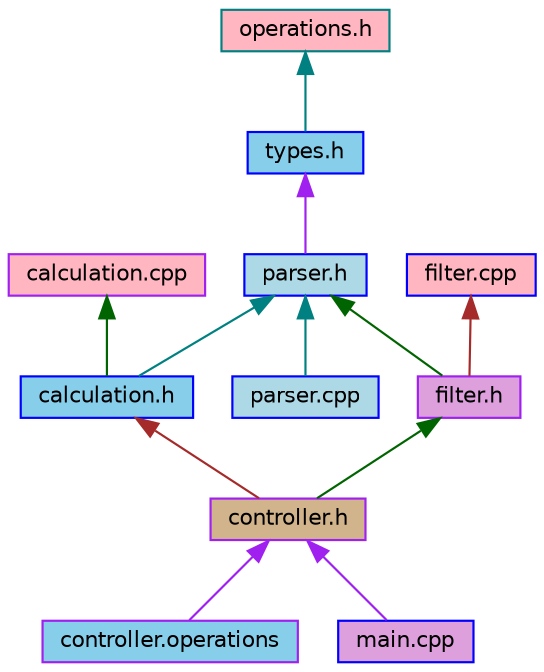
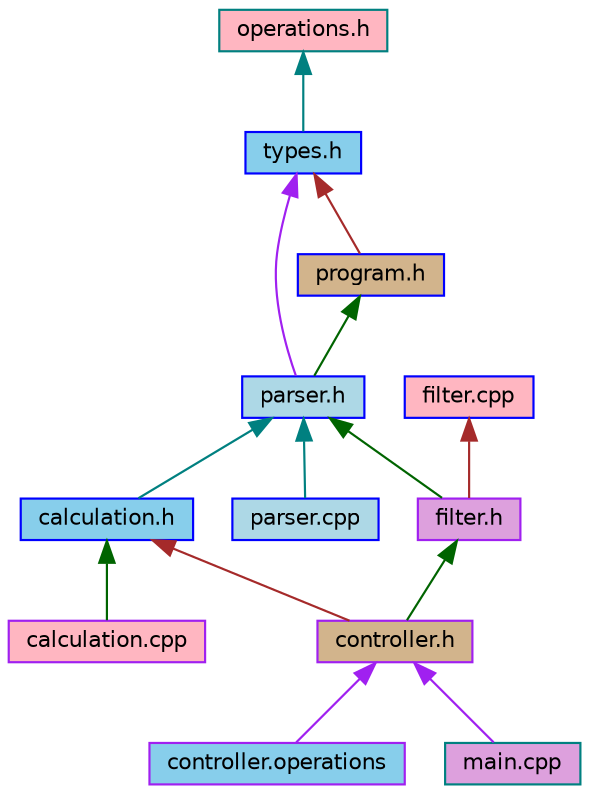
node "program.h": added
edge "calculation.h" -> "calculation.cpp": reversed
node "main.cpp": color blue -> teal
